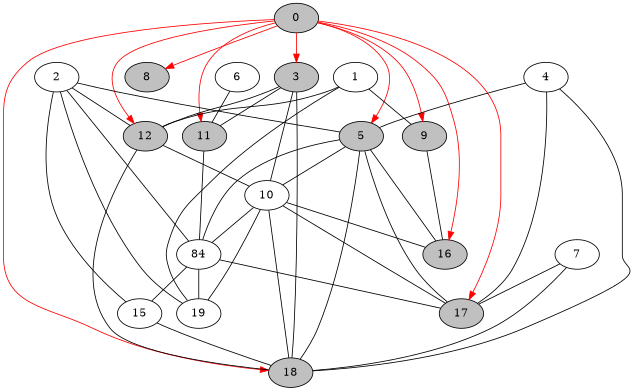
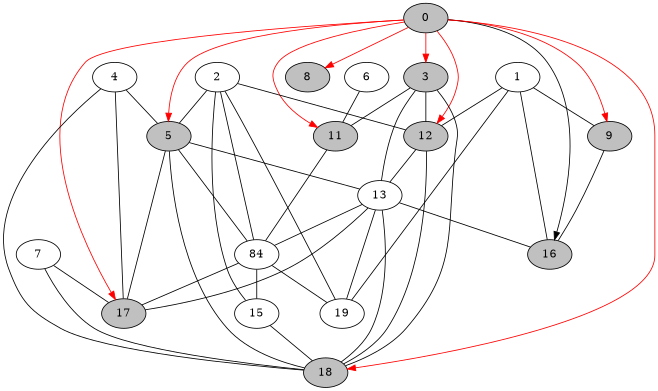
edge "0" -> "16": color red -> black
node "10": label "10" -> "13"
edge "5" -- "16": now "1" -- "16"
